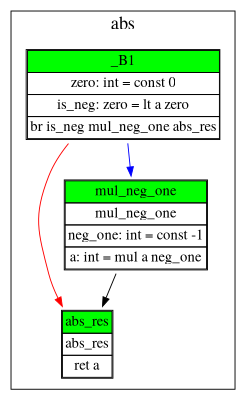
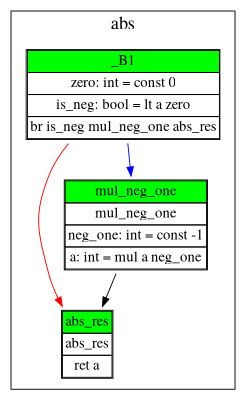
node "_B1": text "is_neg: zero = lt a zero" -> "is_neg: bool = lt a zero"
